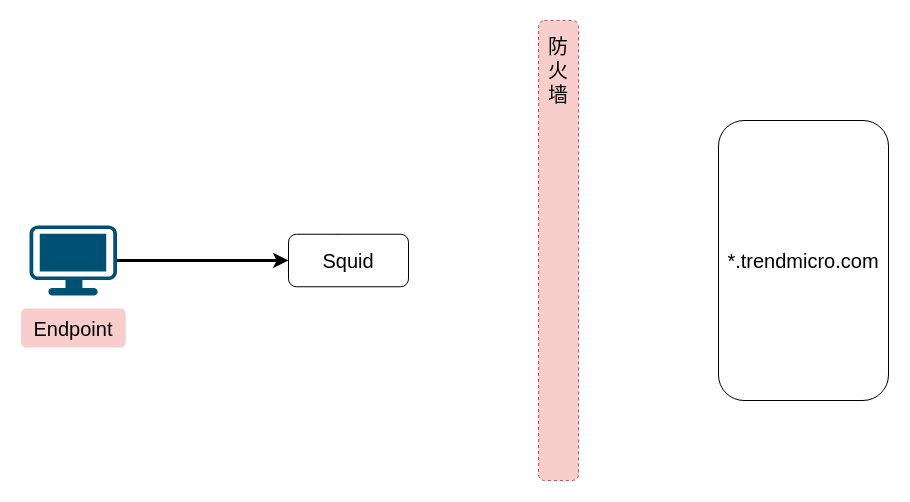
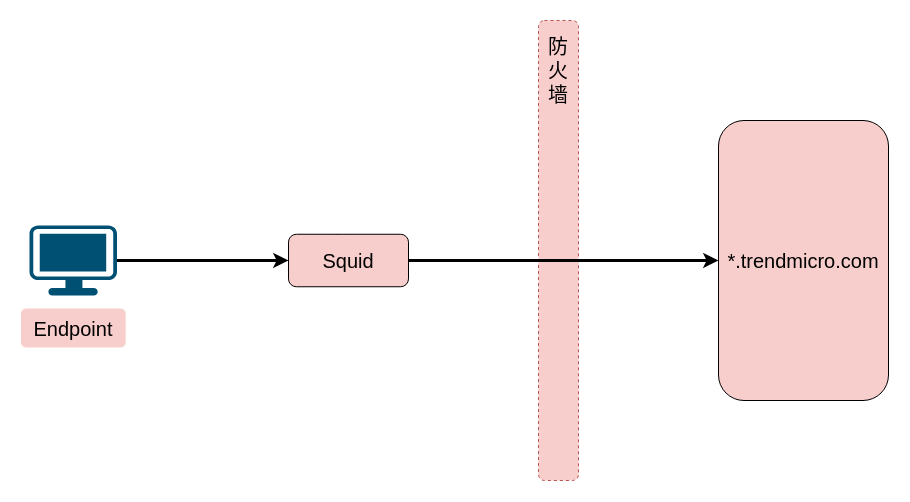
node "Squid": fillcolor #ffffff -> #f8cecc
edge "Squid" -> "*.trendmicro.com": added
node "*.trendmicro.com": fillcolor #ffffff -> #f8cecc
